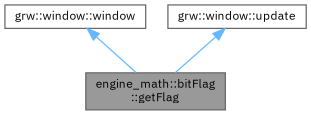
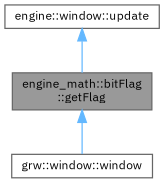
node "grw::window::update": label "grw::window::update" -> "engine::window::update"
edge "engine_math::bitFlag ::getFlag" -> "grw::window::window": reversed
